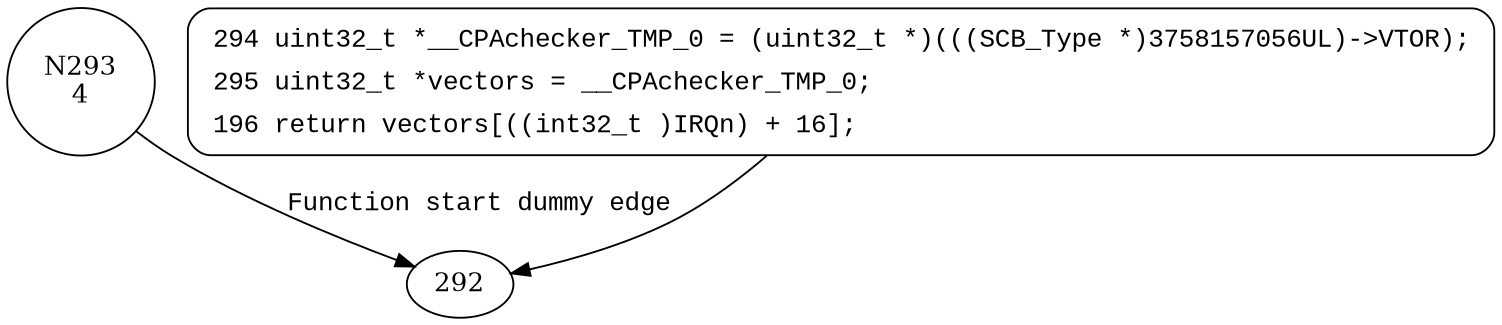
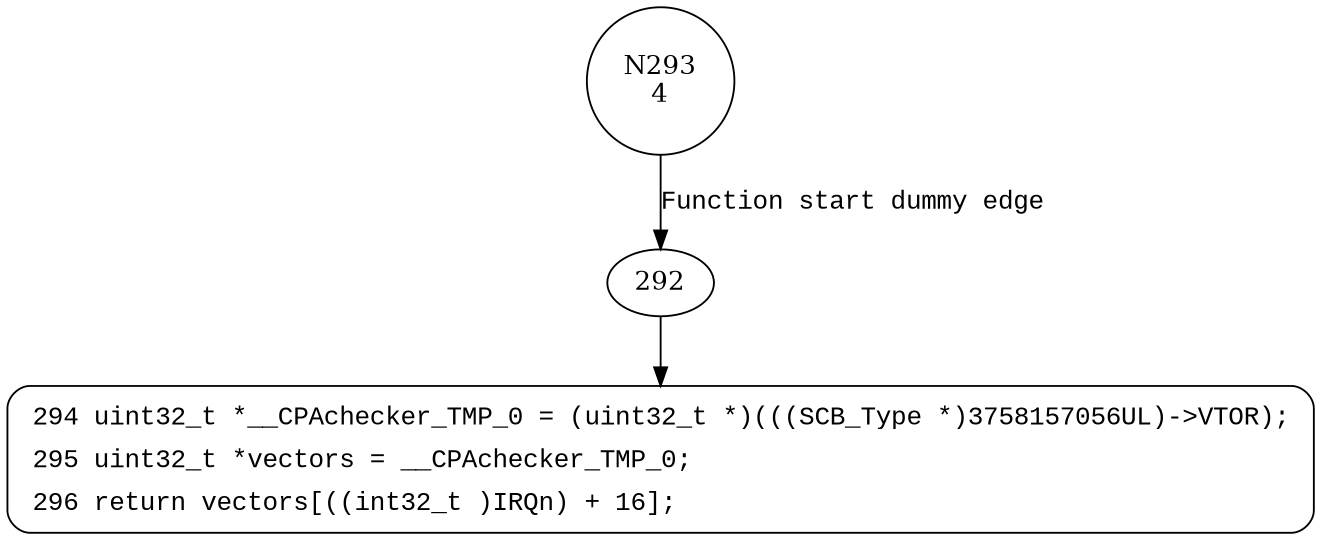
node "294": text "196" -> "296"
edge "294" -> "292": reversed
